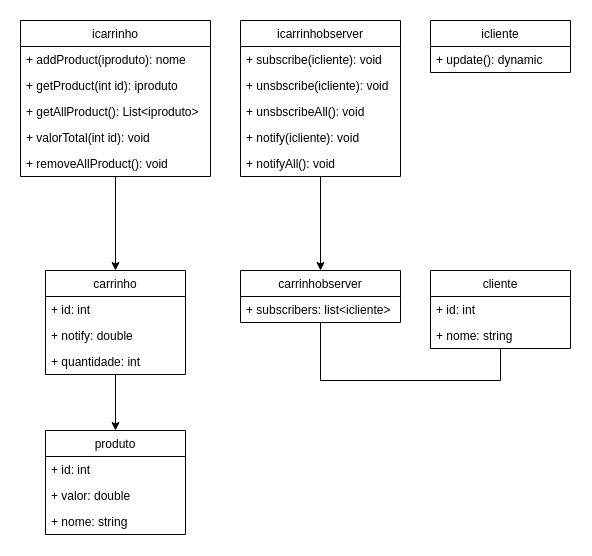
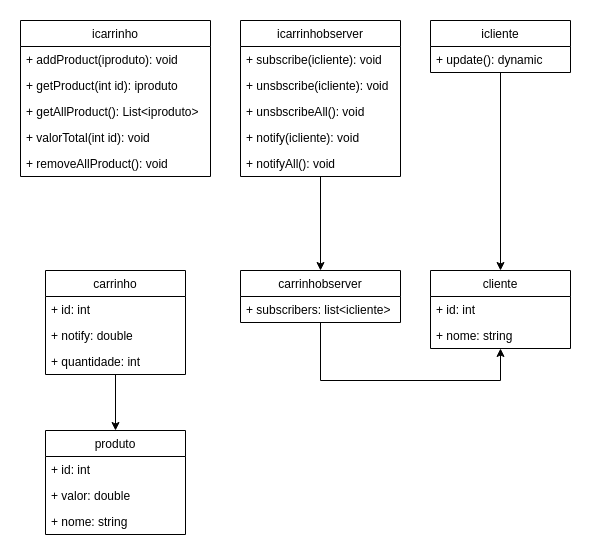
node "+ addProduct(iproduto): nome": label "+ addProduct(iproduto): nome" -> "+ addProduct(iproduto): void"
edge "icliente" -> "cliente": added
edge "icarrinho" -> "carrinho": removed
edge "carrinhobserver" -- "cliente": arrowhead none -> classic
